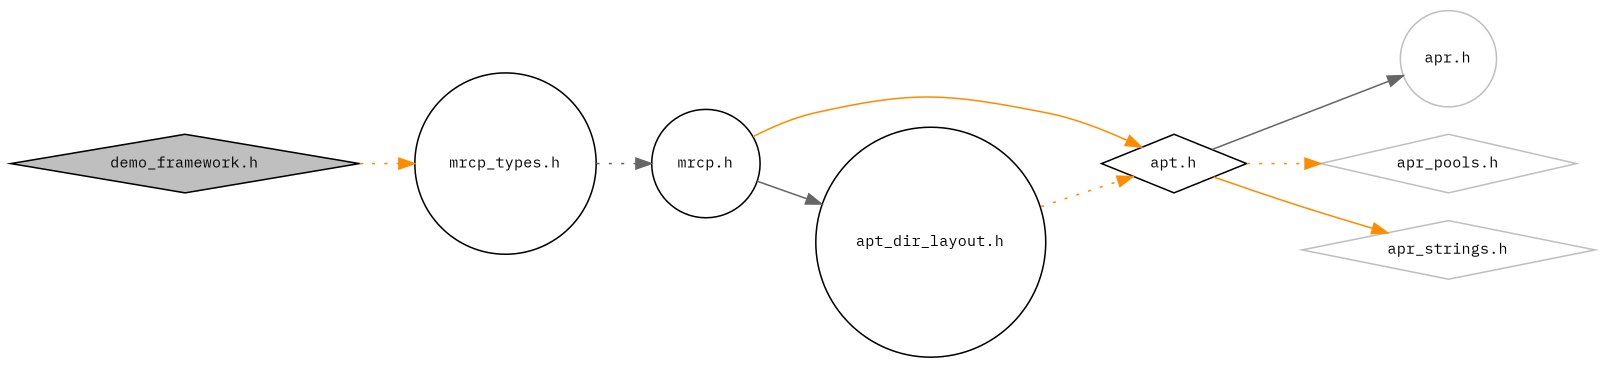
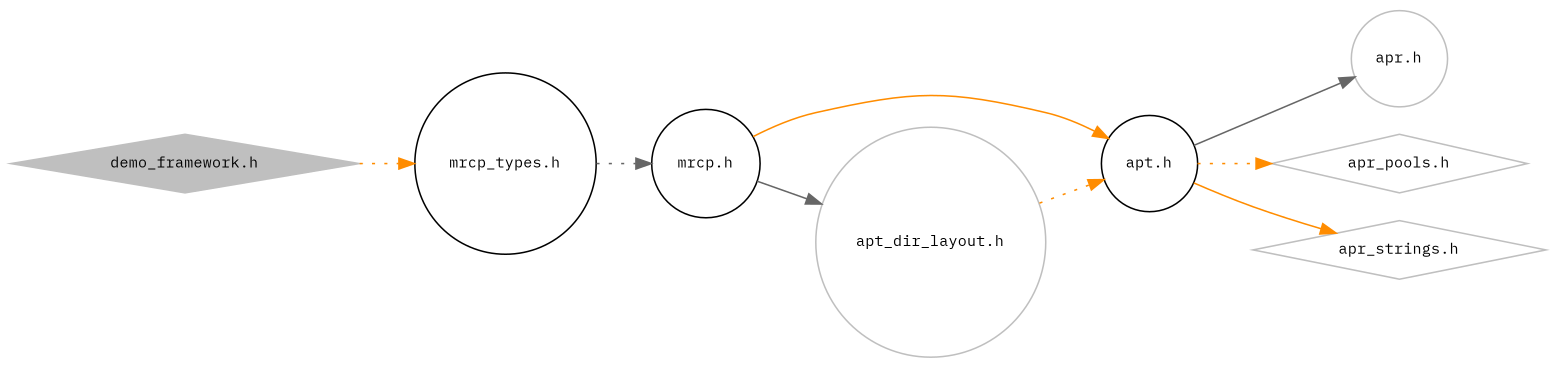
node "demo_framework.h": color black -> grey75
node "apt.h": shape diamond -> circle
node "apt_dir_layout.h": color black -> grey75
